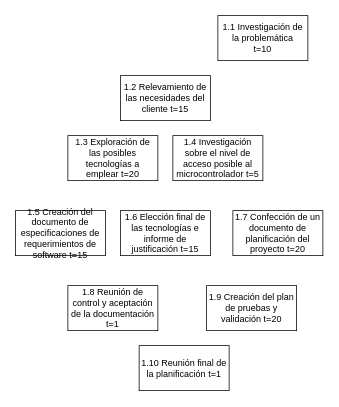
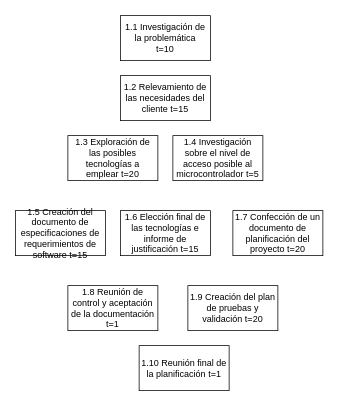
node "1.1 Investigación de la problemática t=10": moved (263, 38) -> (165, 38)
node "1.9 Creación del plan de pruebas y validación t=20": moved (252, 308) -> (233, 308)
